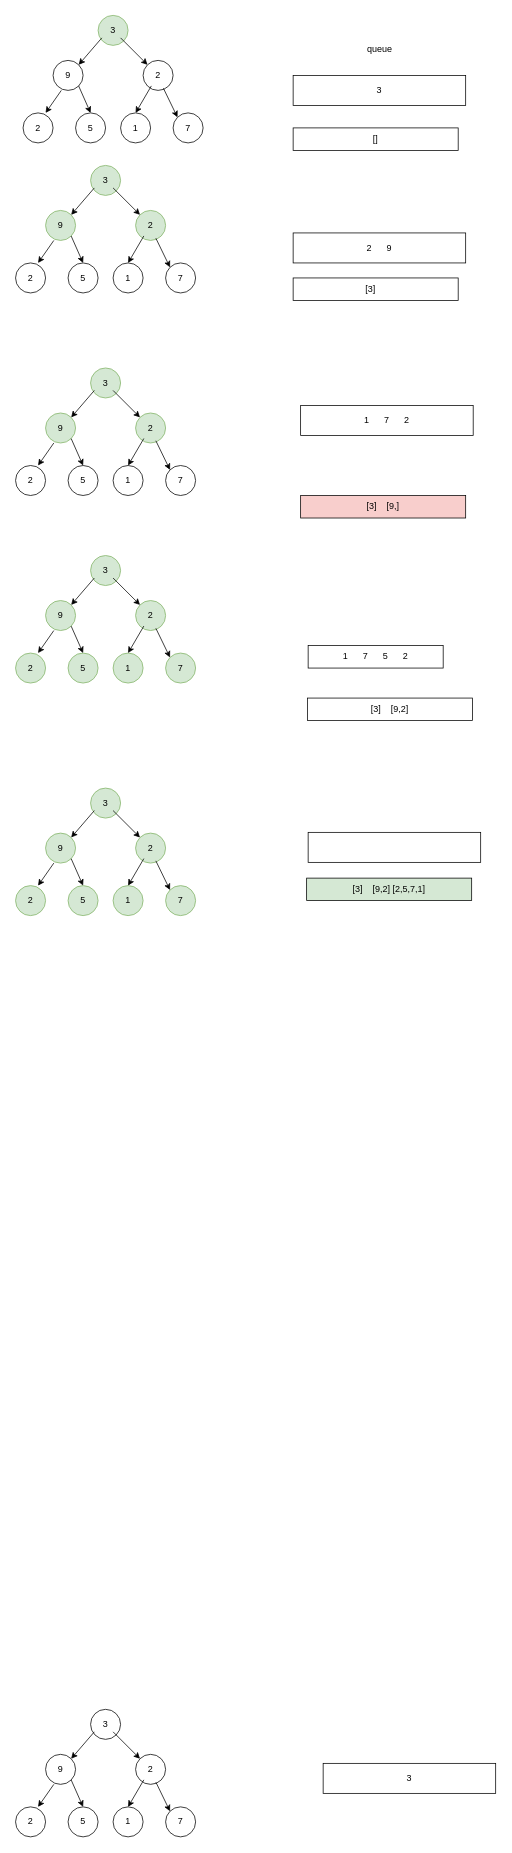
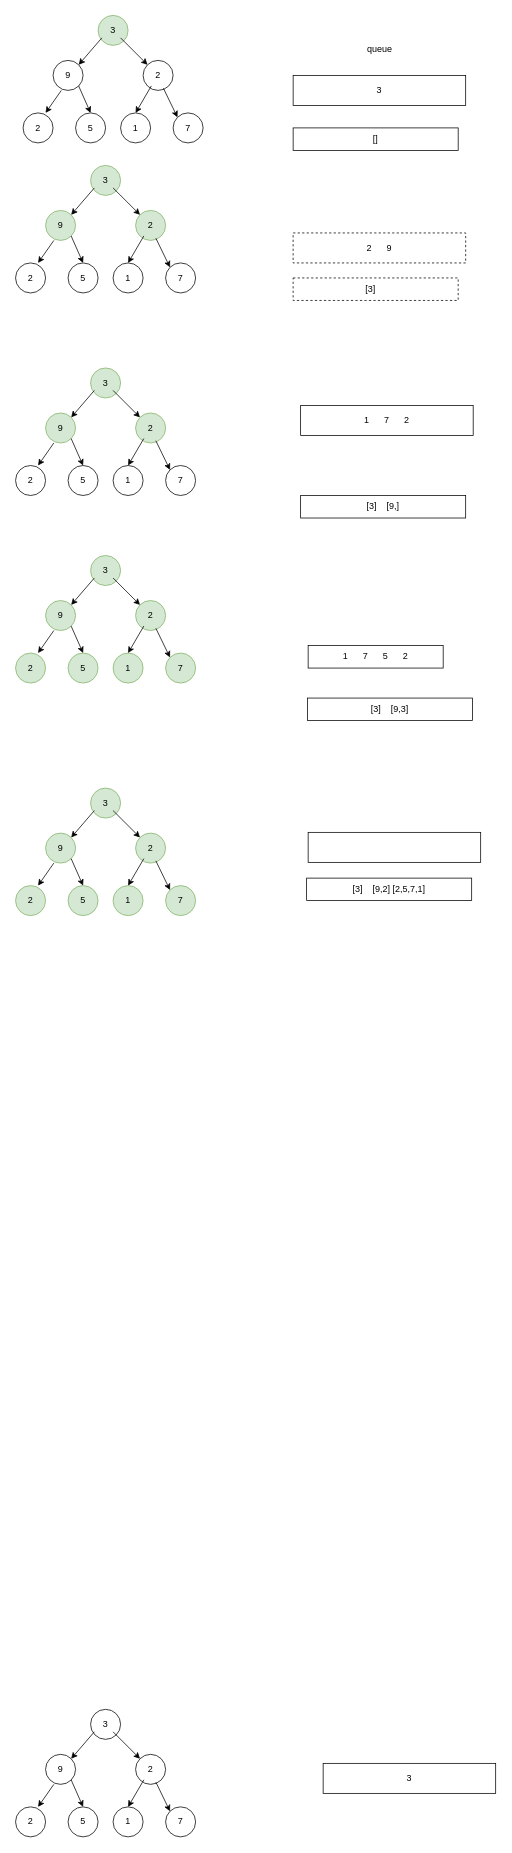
node "2 9": style solid -> dashed
node "[3]": style solid -> dashed
node "[3] [9,]": fillcolor #f8cecc -> #ffffff
node "[3] [9,2]": label "[3] [9,2]" -> "[3] [9,3]"
node "[3] [9,2] [2,5,7,1]": fillcolor #d5e8d4 -> #ffffff
